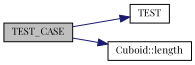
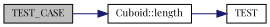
edge "TEST_CASE" -> "TEST": now "Cuboid::length" -> "TEST"
